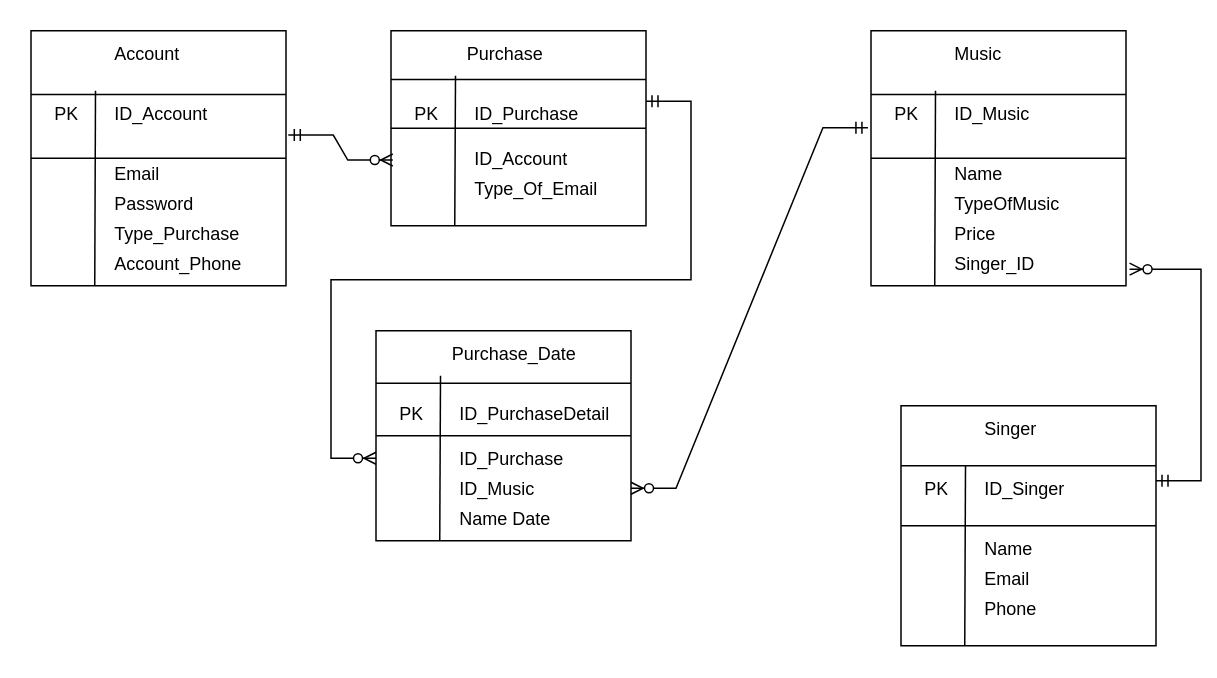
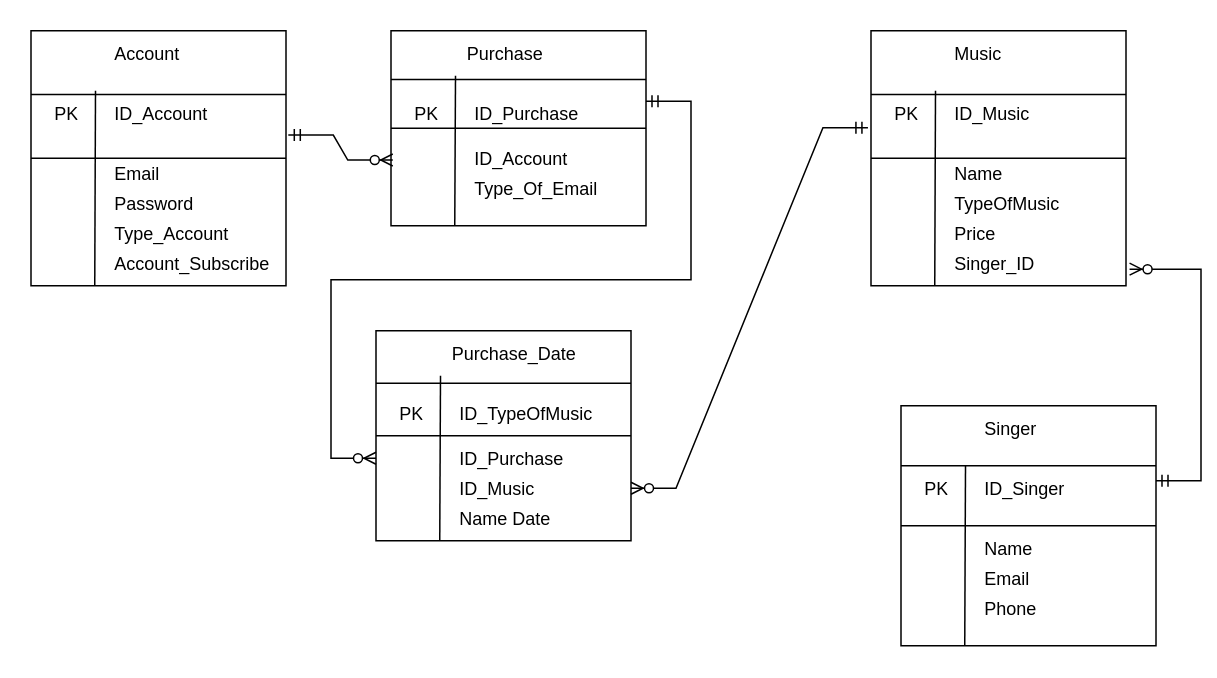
node "Type_Purchase": label "Type_Purchase" -> "Type_Account"
node "Account_Phone": label "Account_Phone" -> "Account_Subscribe"
node "ID_PurchaseDetail": label "ID_PurchaseDetail" -> "ID_TypeOfMusic"
